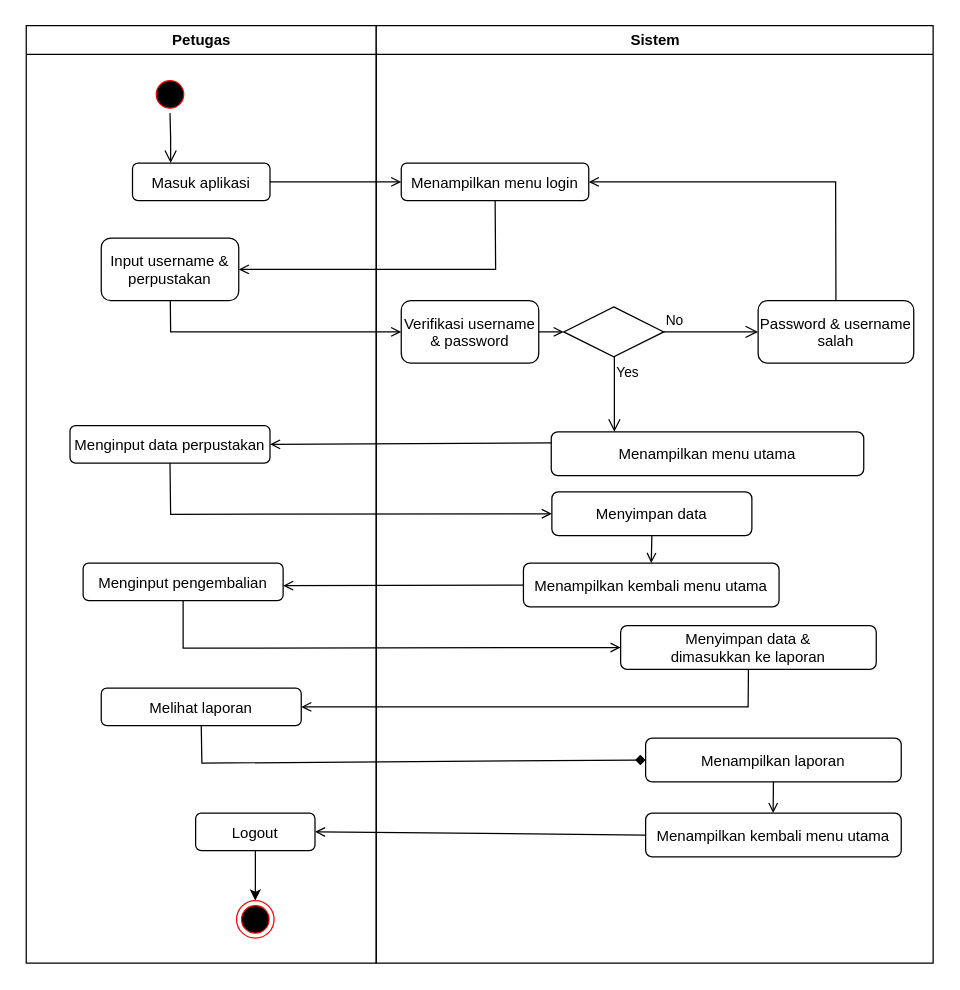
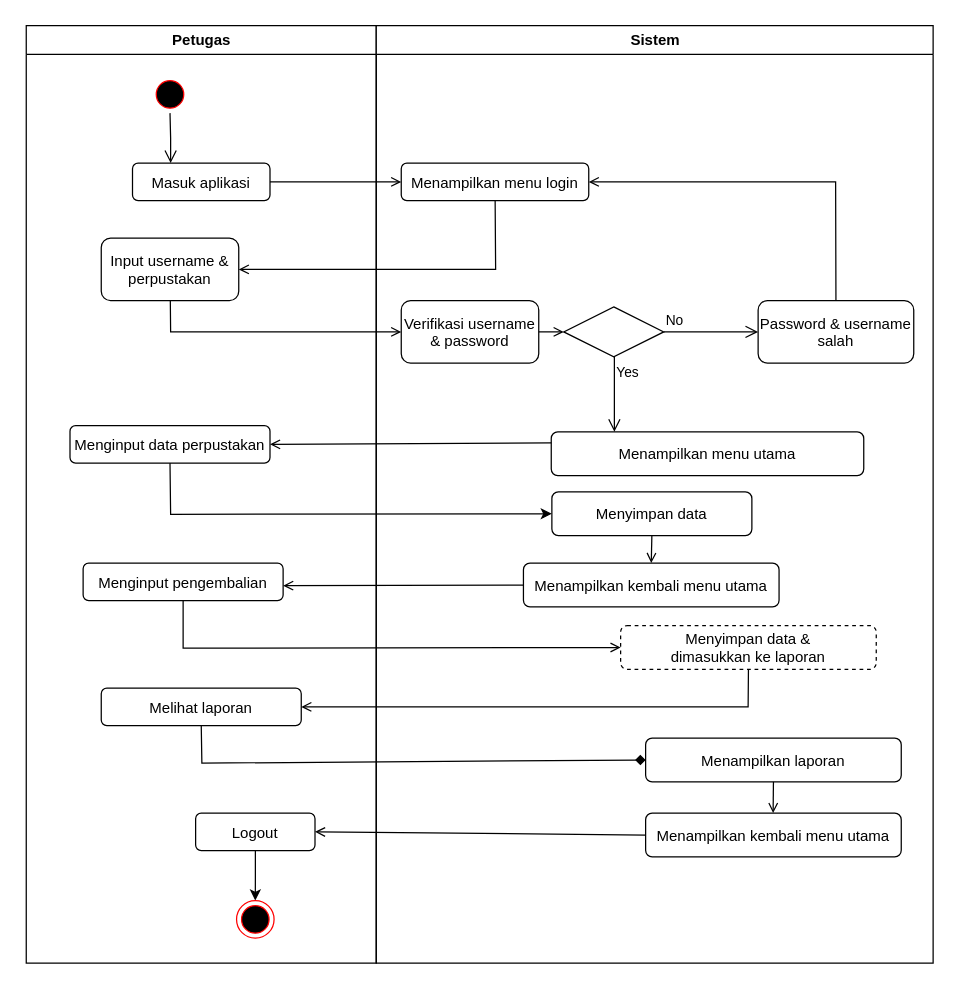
edge "Menginput data perpustakan" -> "Menyimpan data": arrowhead open -> classic
node "Menyimpan data & dimasukkan ke laporan": style solid -> dashed
